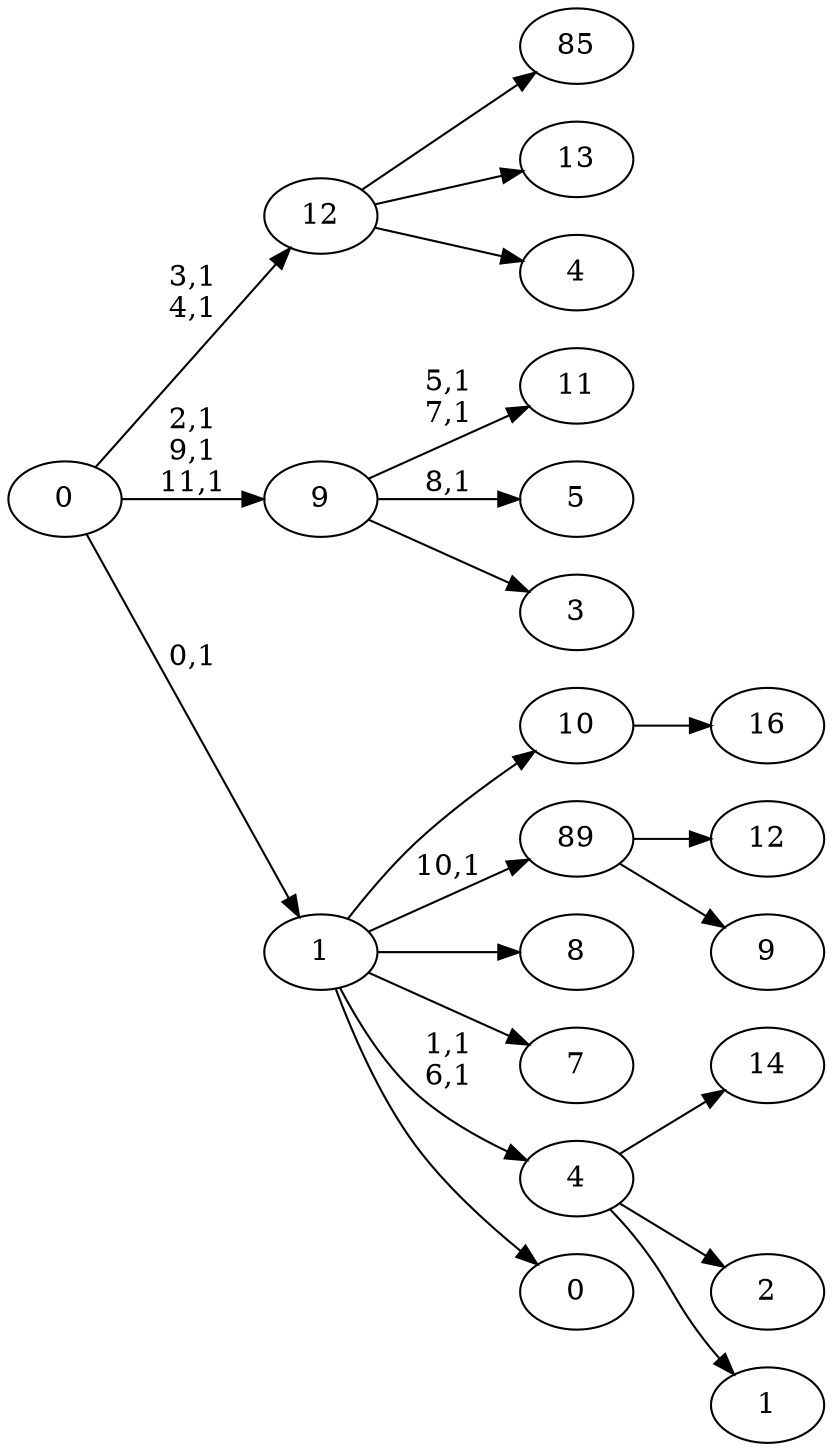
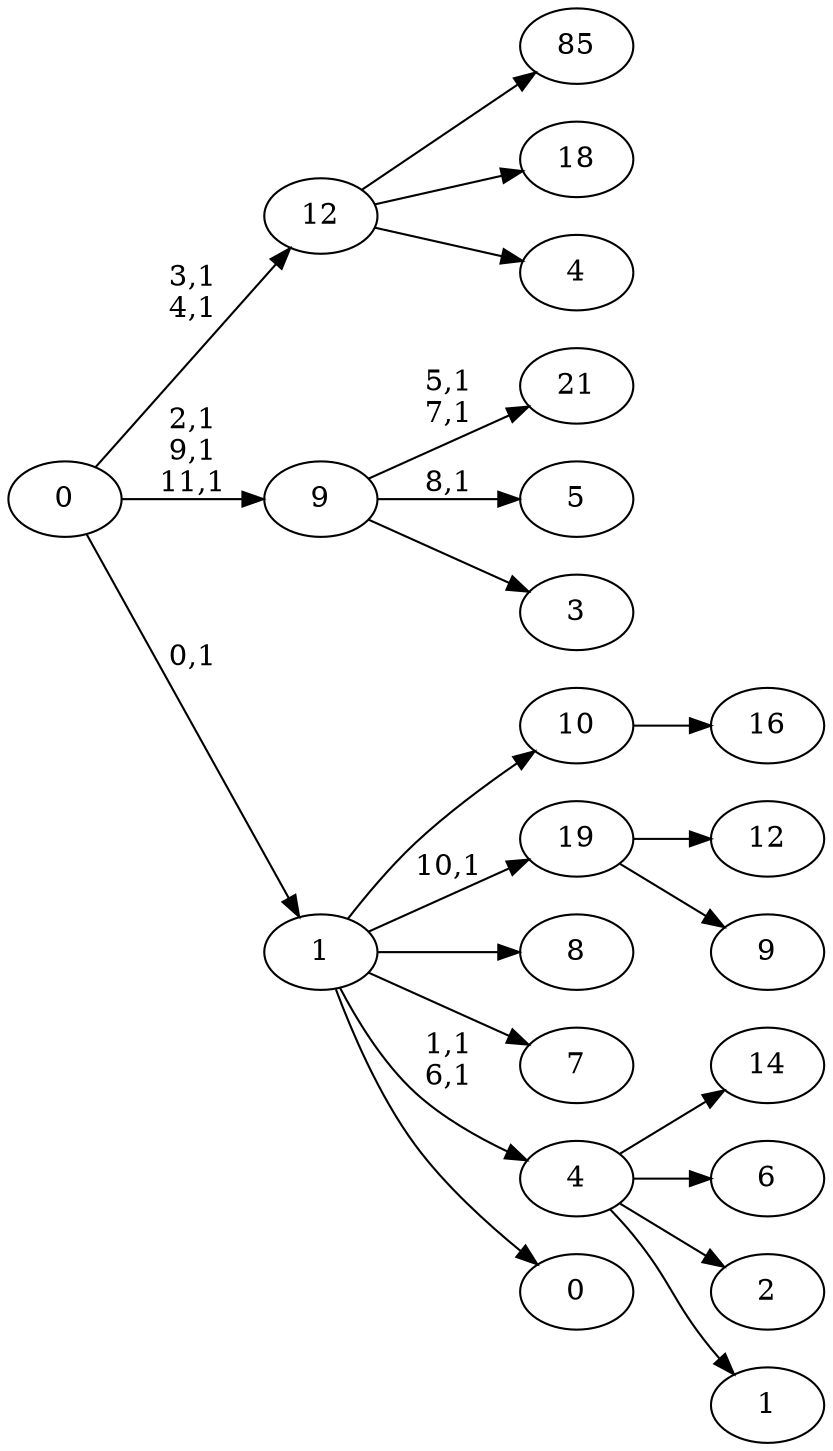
node "13": label "13" -> "18"
node "11": label "11" -> "21"
node "89": label "89" -> "19"
node "6": added
